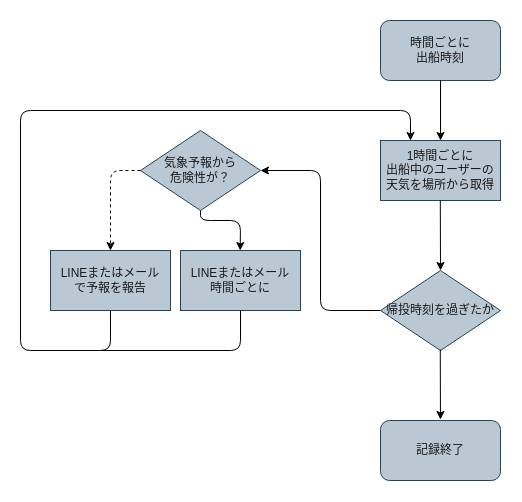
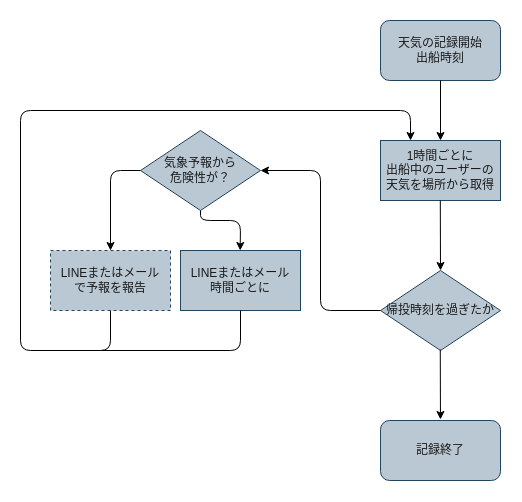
node "時間ごとに 出船時刻": label "時間ごとに 出船時刻" -> "天気の記録開始 出船時刻"
node "ない": moved (101, 186) -> (81, 226)
edge "気象予報から 危険性が？" -> "LINEまたはメール で予報を報告": style dashed -> solid
node "LINEまたはメール で予報を報告": style solid -> dashed
